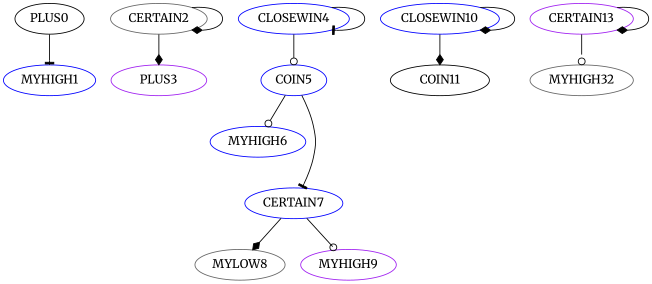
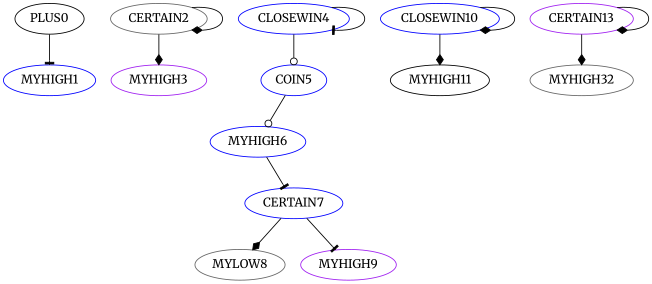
edge "CERTAIN13" -> "MYHIGH32": arrowhead odot -> diamond
node "PLUS3": label "PLUS3" -> "MYHIGH3"
node "COIN11": label "COIN11" -> "MYHIGH11"
edge "COIN5" -> "CERTAIN7": now "MYHIGH6" -> "CERTAIN7"
edge "CERTAIN7" -> "MYHIGH9": arrowhead odot -> tee
